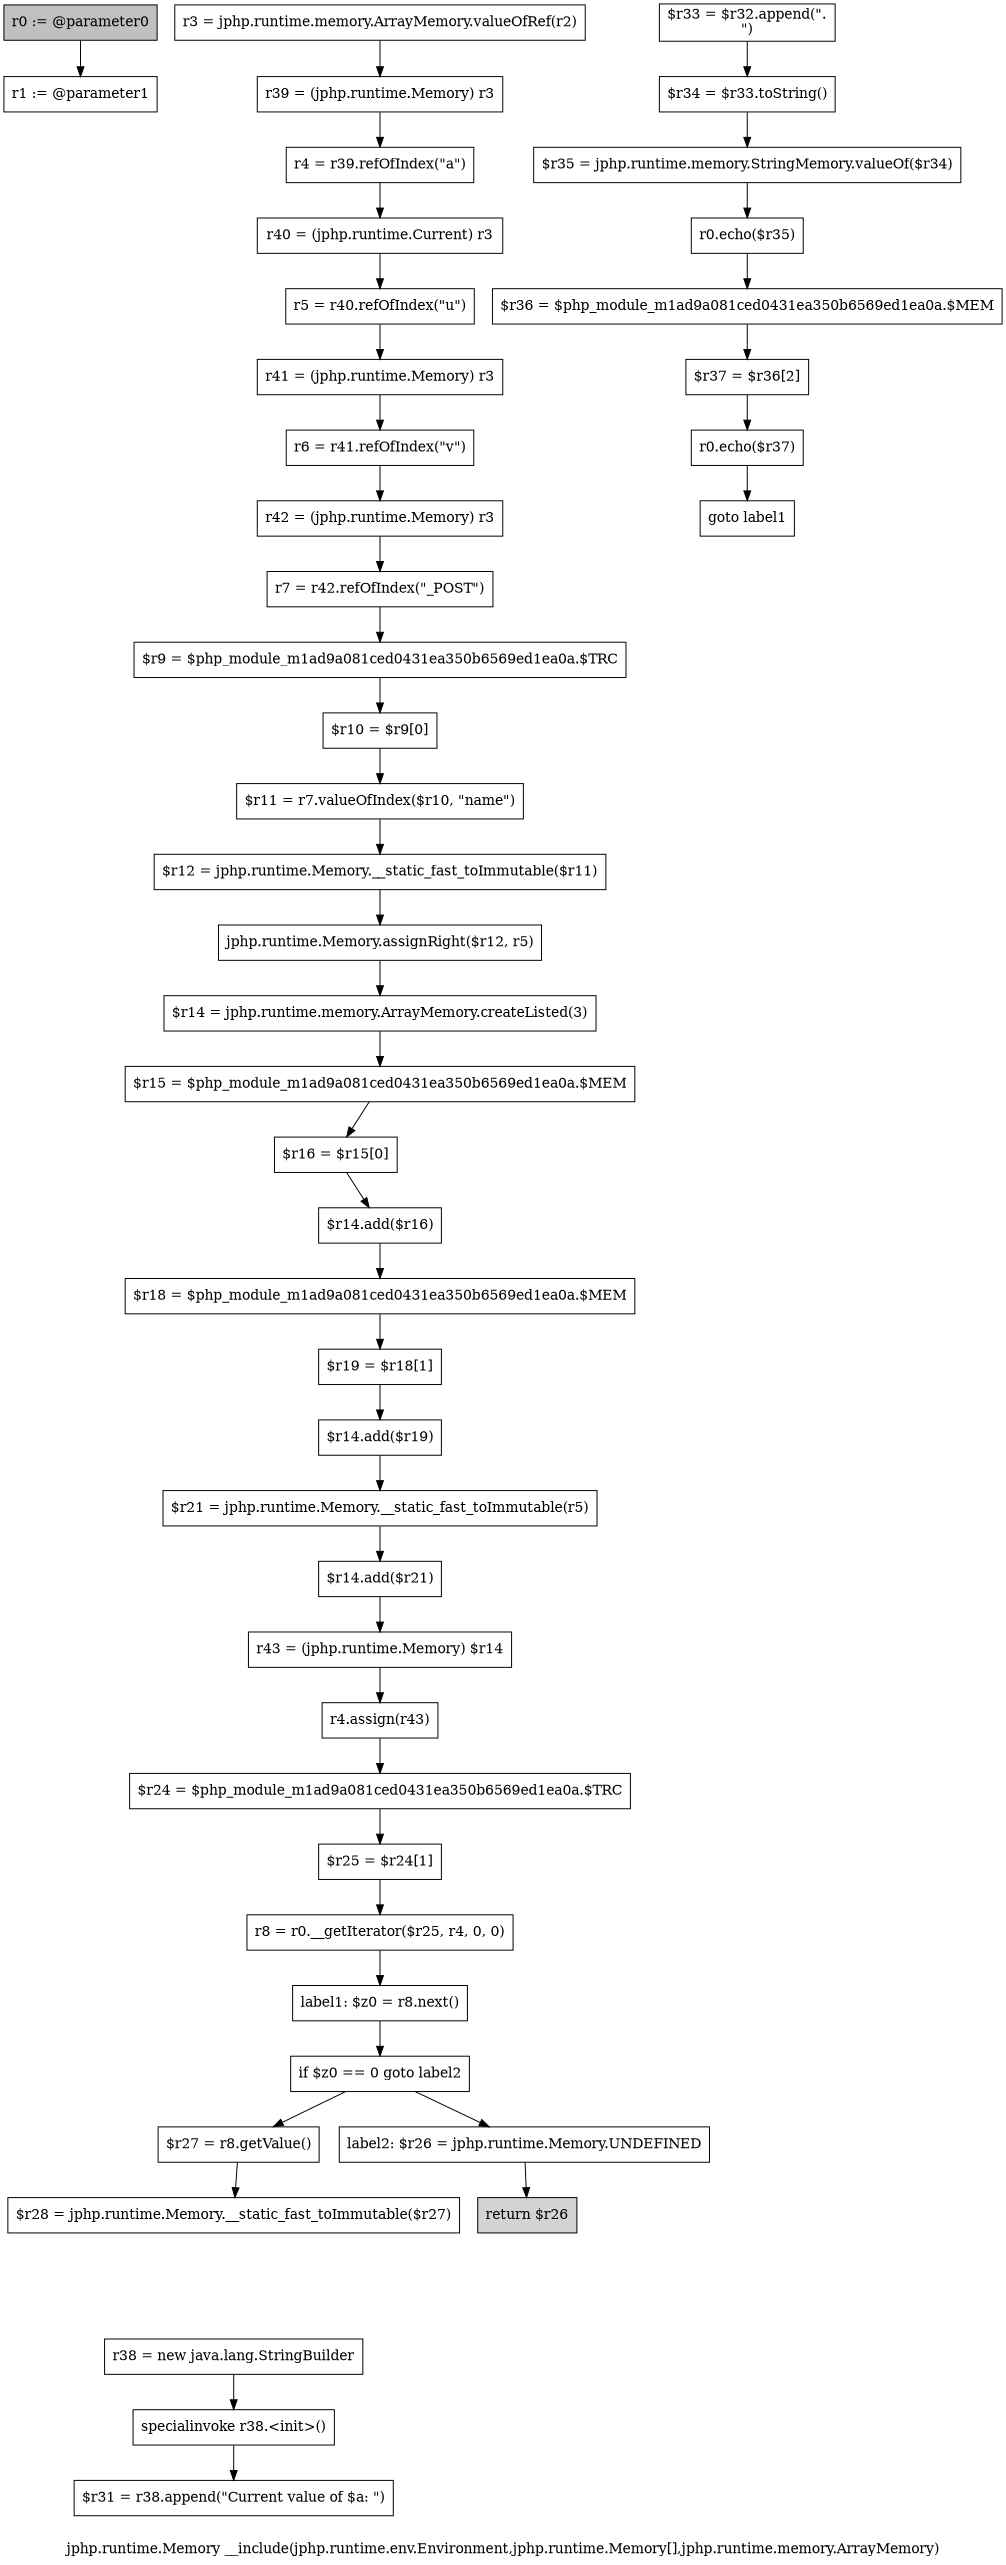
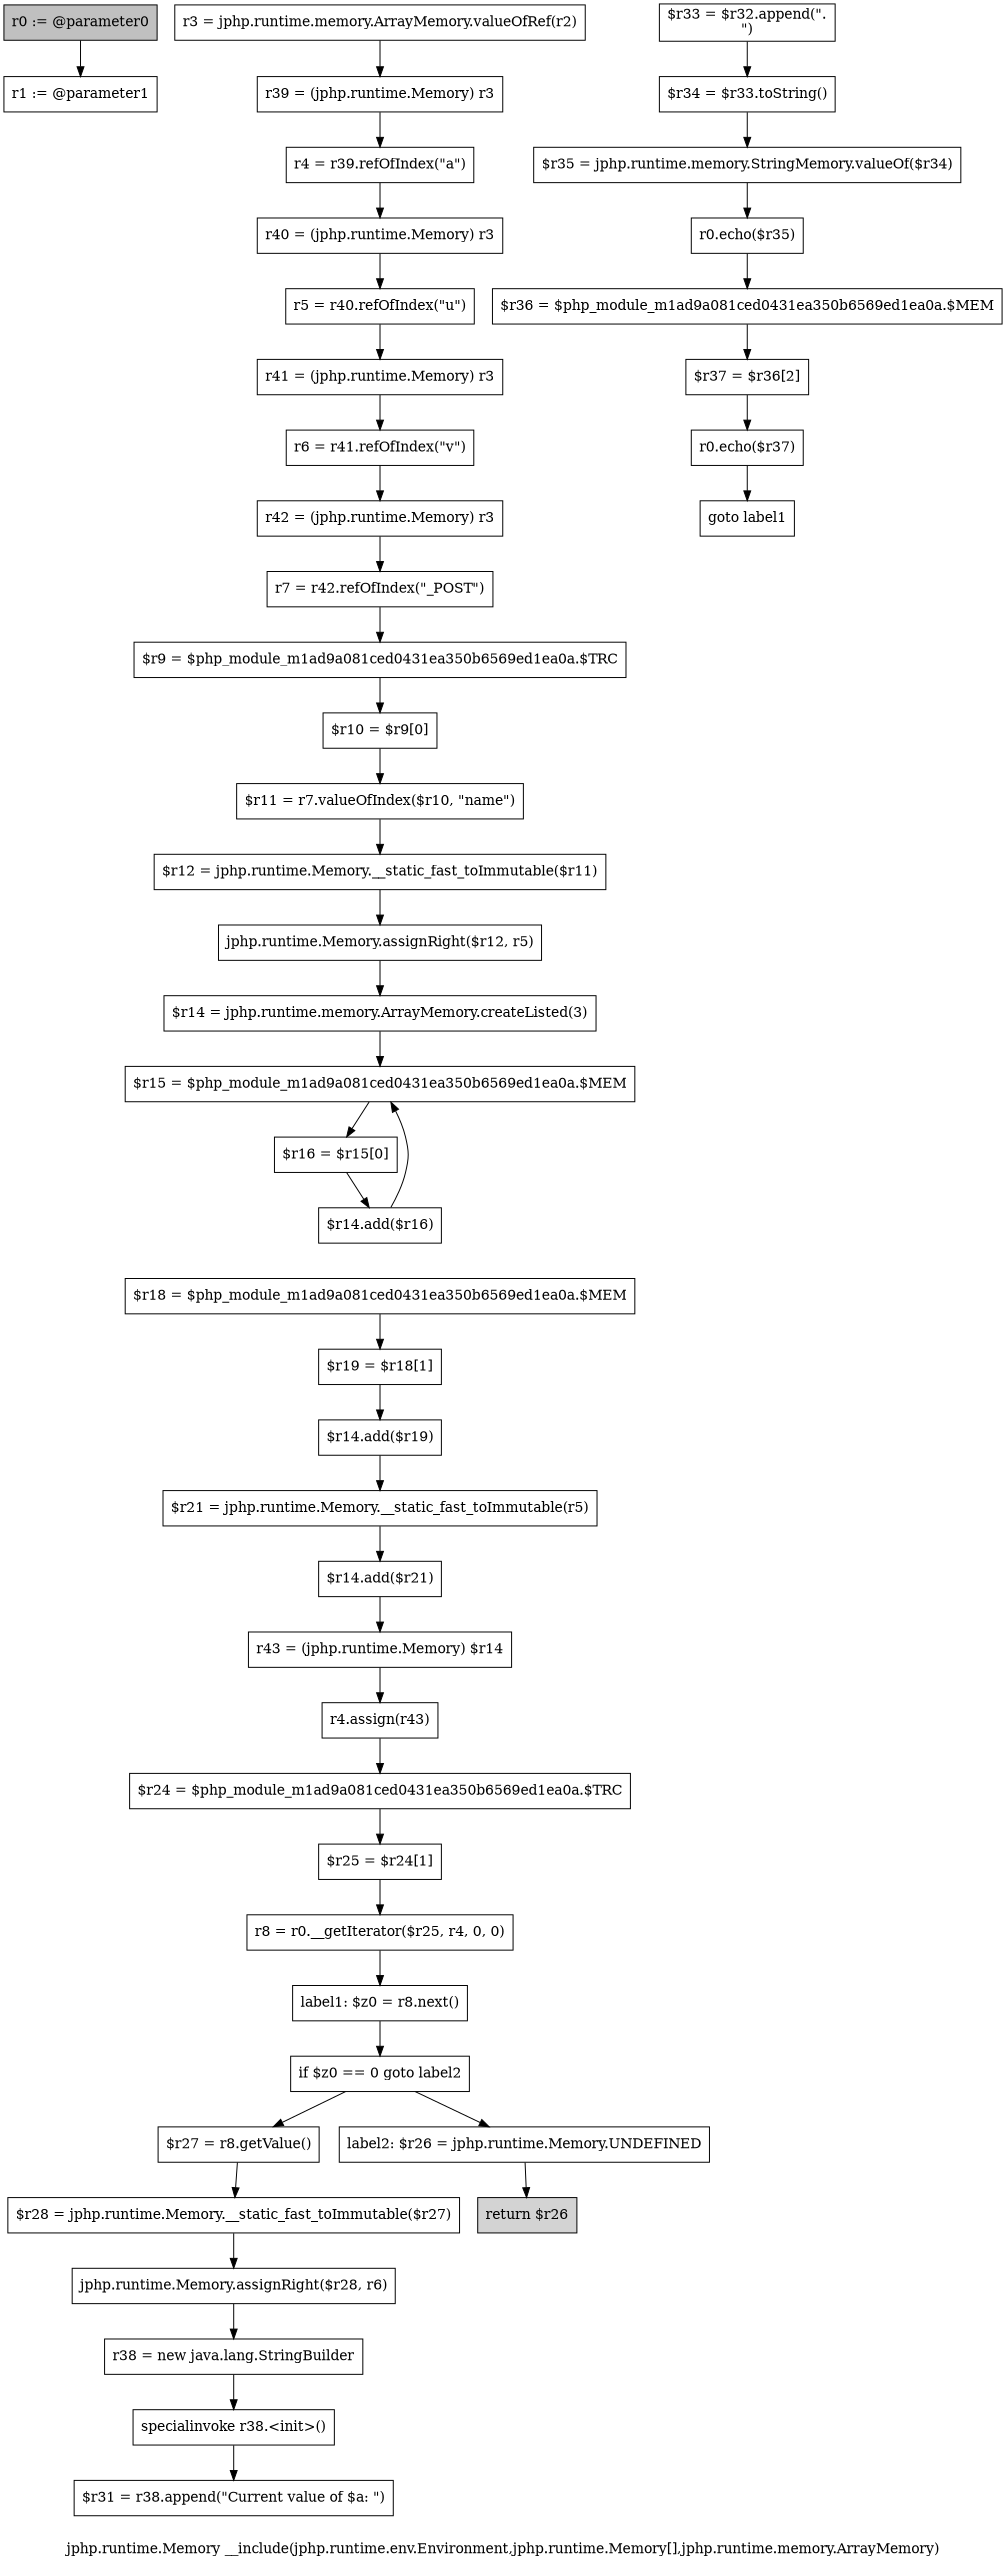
node "r40 = (jphp.runtime.Current) r3": label "r40 = (jphp.runtime.Current) r3" -> "r40 = (jphp.runtime.Memory) r3"
edge "$r14.add($r16)" -> "$r18 = $php_module_m1ad9a081ced0431ea350b6569ed1ea0a.$MEM": now "$r14.add($r16)" -> "$r15 = $php_module_m1ad9a081ced0431ea350b6569ed1ea0a.$MEM"
node "jphp.runtime.Memory.assignRight($r28, r6)": added
